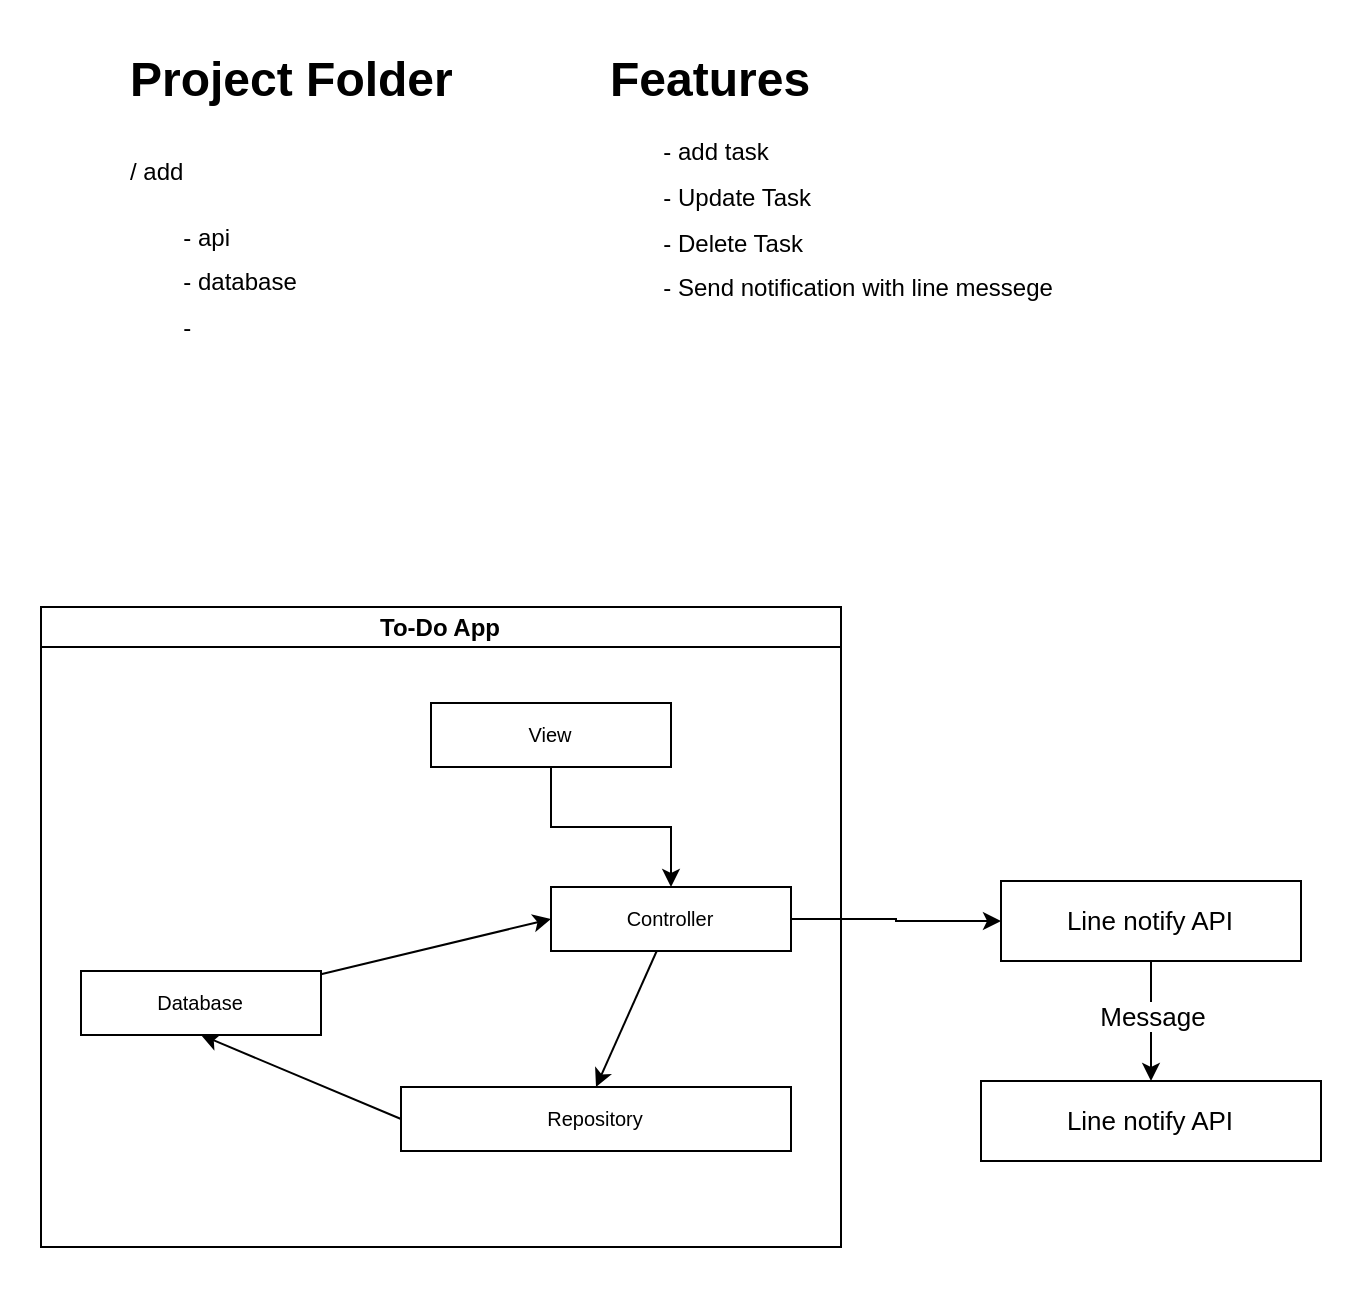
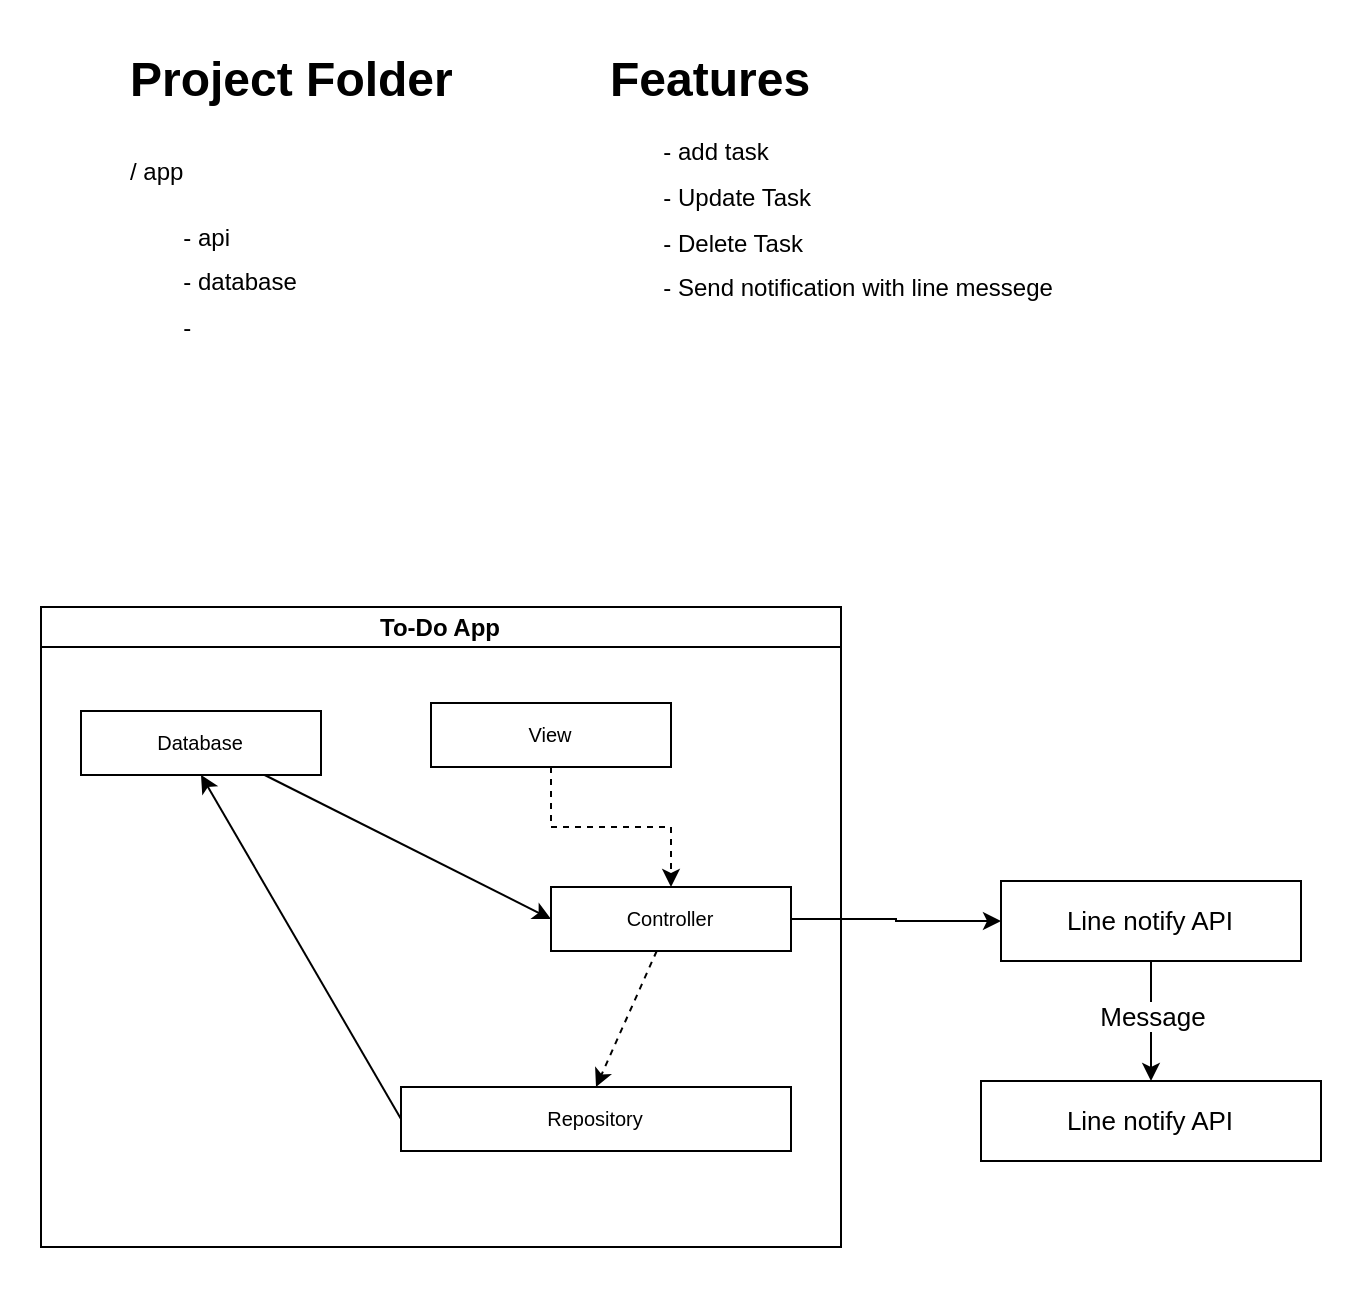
node "Project Folder/ add - api - database -": label "Project Folder/ add - api - database -" -> "Project Folder/ app - api - database -"
edge "View" -> "Controller": style solid -> dashed
node "Database": moved (201, 1003) -> (201, 743)
edge "Controller" -> "Repository": style solid -> dashed
